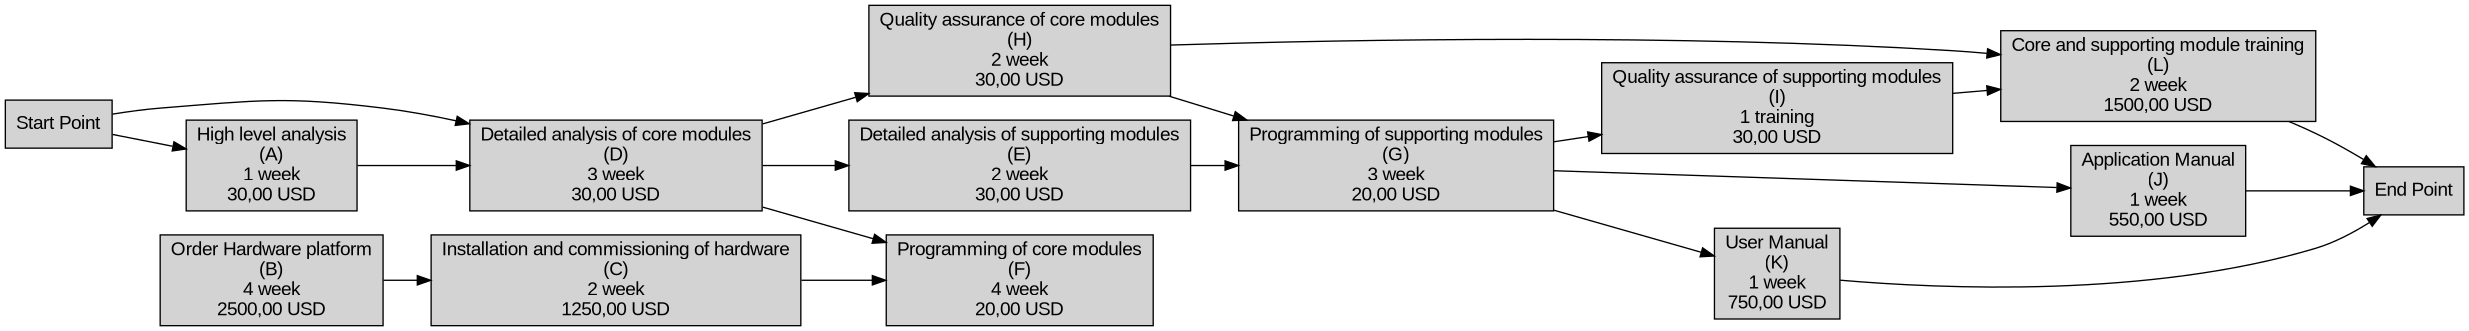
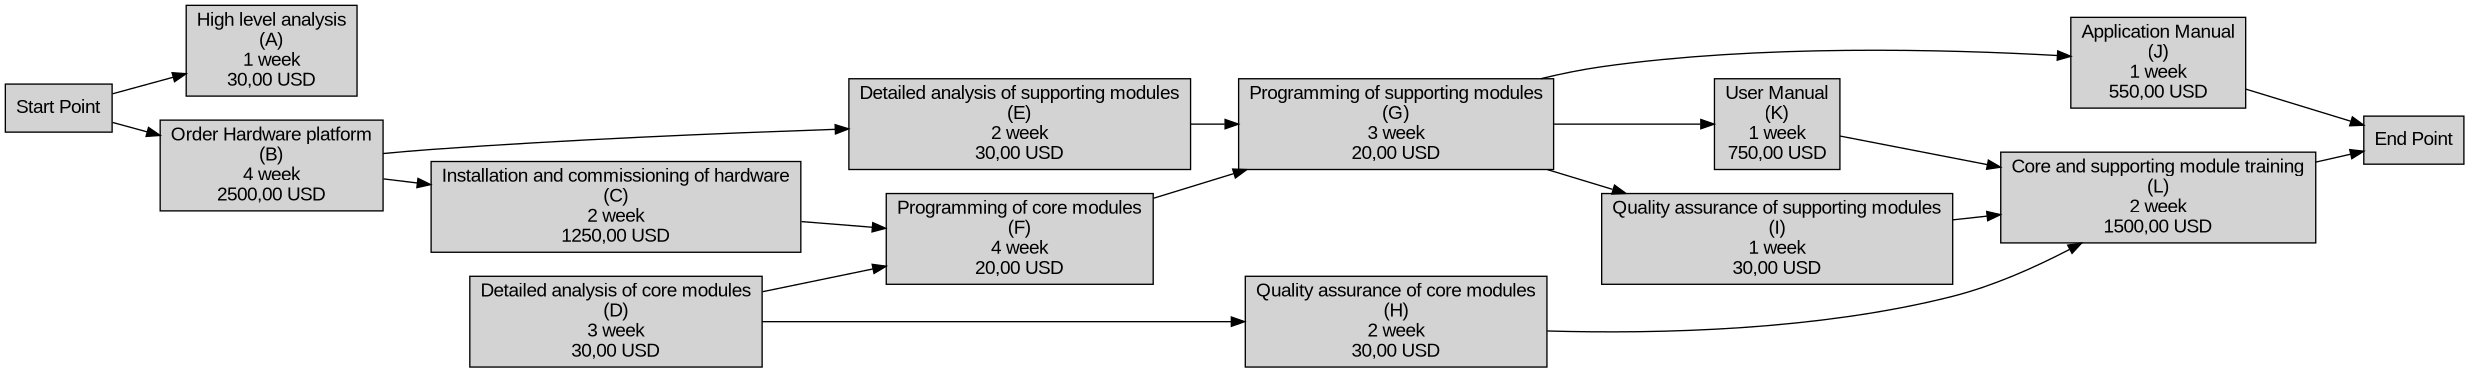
edge "Start Point" -> "Detailed analysis of core modules (D) 3 week 30,00 USD": now "Start Point" -> "Order Hardware platform (B) 4 week 2500,00 USD"
edge "Quality assurance of core modules (H) 2 week 30,00 USD" -> "Programming of supporting modules (G) 3 week 20,00 USD": now "Programming of core modules (F) 4 week 20,00 USD" -> "Programming of supporting modules (G) 3 week 20,00 USD"
node "Quality assurance of supporting modules (I) 1 training 30,00 USD": label "Quality assurance of supporting modules (I) 1 training 30,00 USD" -> "Quality assurance of supporting modules (I) 1 week 30,00 USD"
edge "High level analysis (A) 1 week 30,00 USD" -> "Detailed analysis of core modules (D) 3 week 30,00 USD": removed
edge "Detailed analysis of core modules (D) 3 week 30,00 USD" -> "Detailed analysis of supporting modules (E) 2 week 30,00 USD": now "Order Hardware platform (B) 4 week 2500,00 USD" -> "Detailed analysis of supporting modules (E) 2 week 30,00 USD"
edge "User Manual (K) 1 week 750,00 USD" -> "End Point": now "User Manual (K) 1 week 750,00 USD" -> "Core and supporting module training (L) 2 week 1500,00 USD"
